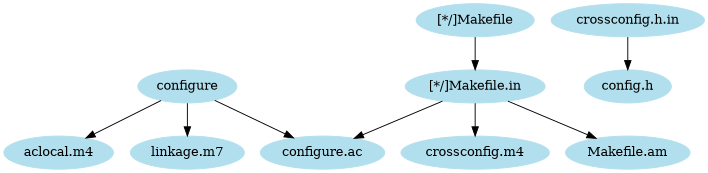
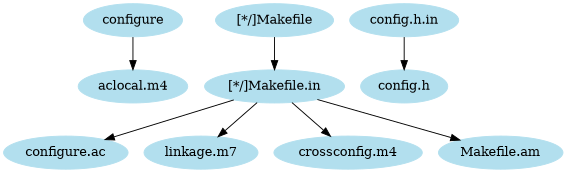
node "crossconfig.h.in": label "crossconfig.h.in" -> "config.h.in"
edge "configure" -> "linkage.m7": now "[*/]Makefile.in" -> "linkage.m7"
edge "configure" -> "configure.ac": removed
